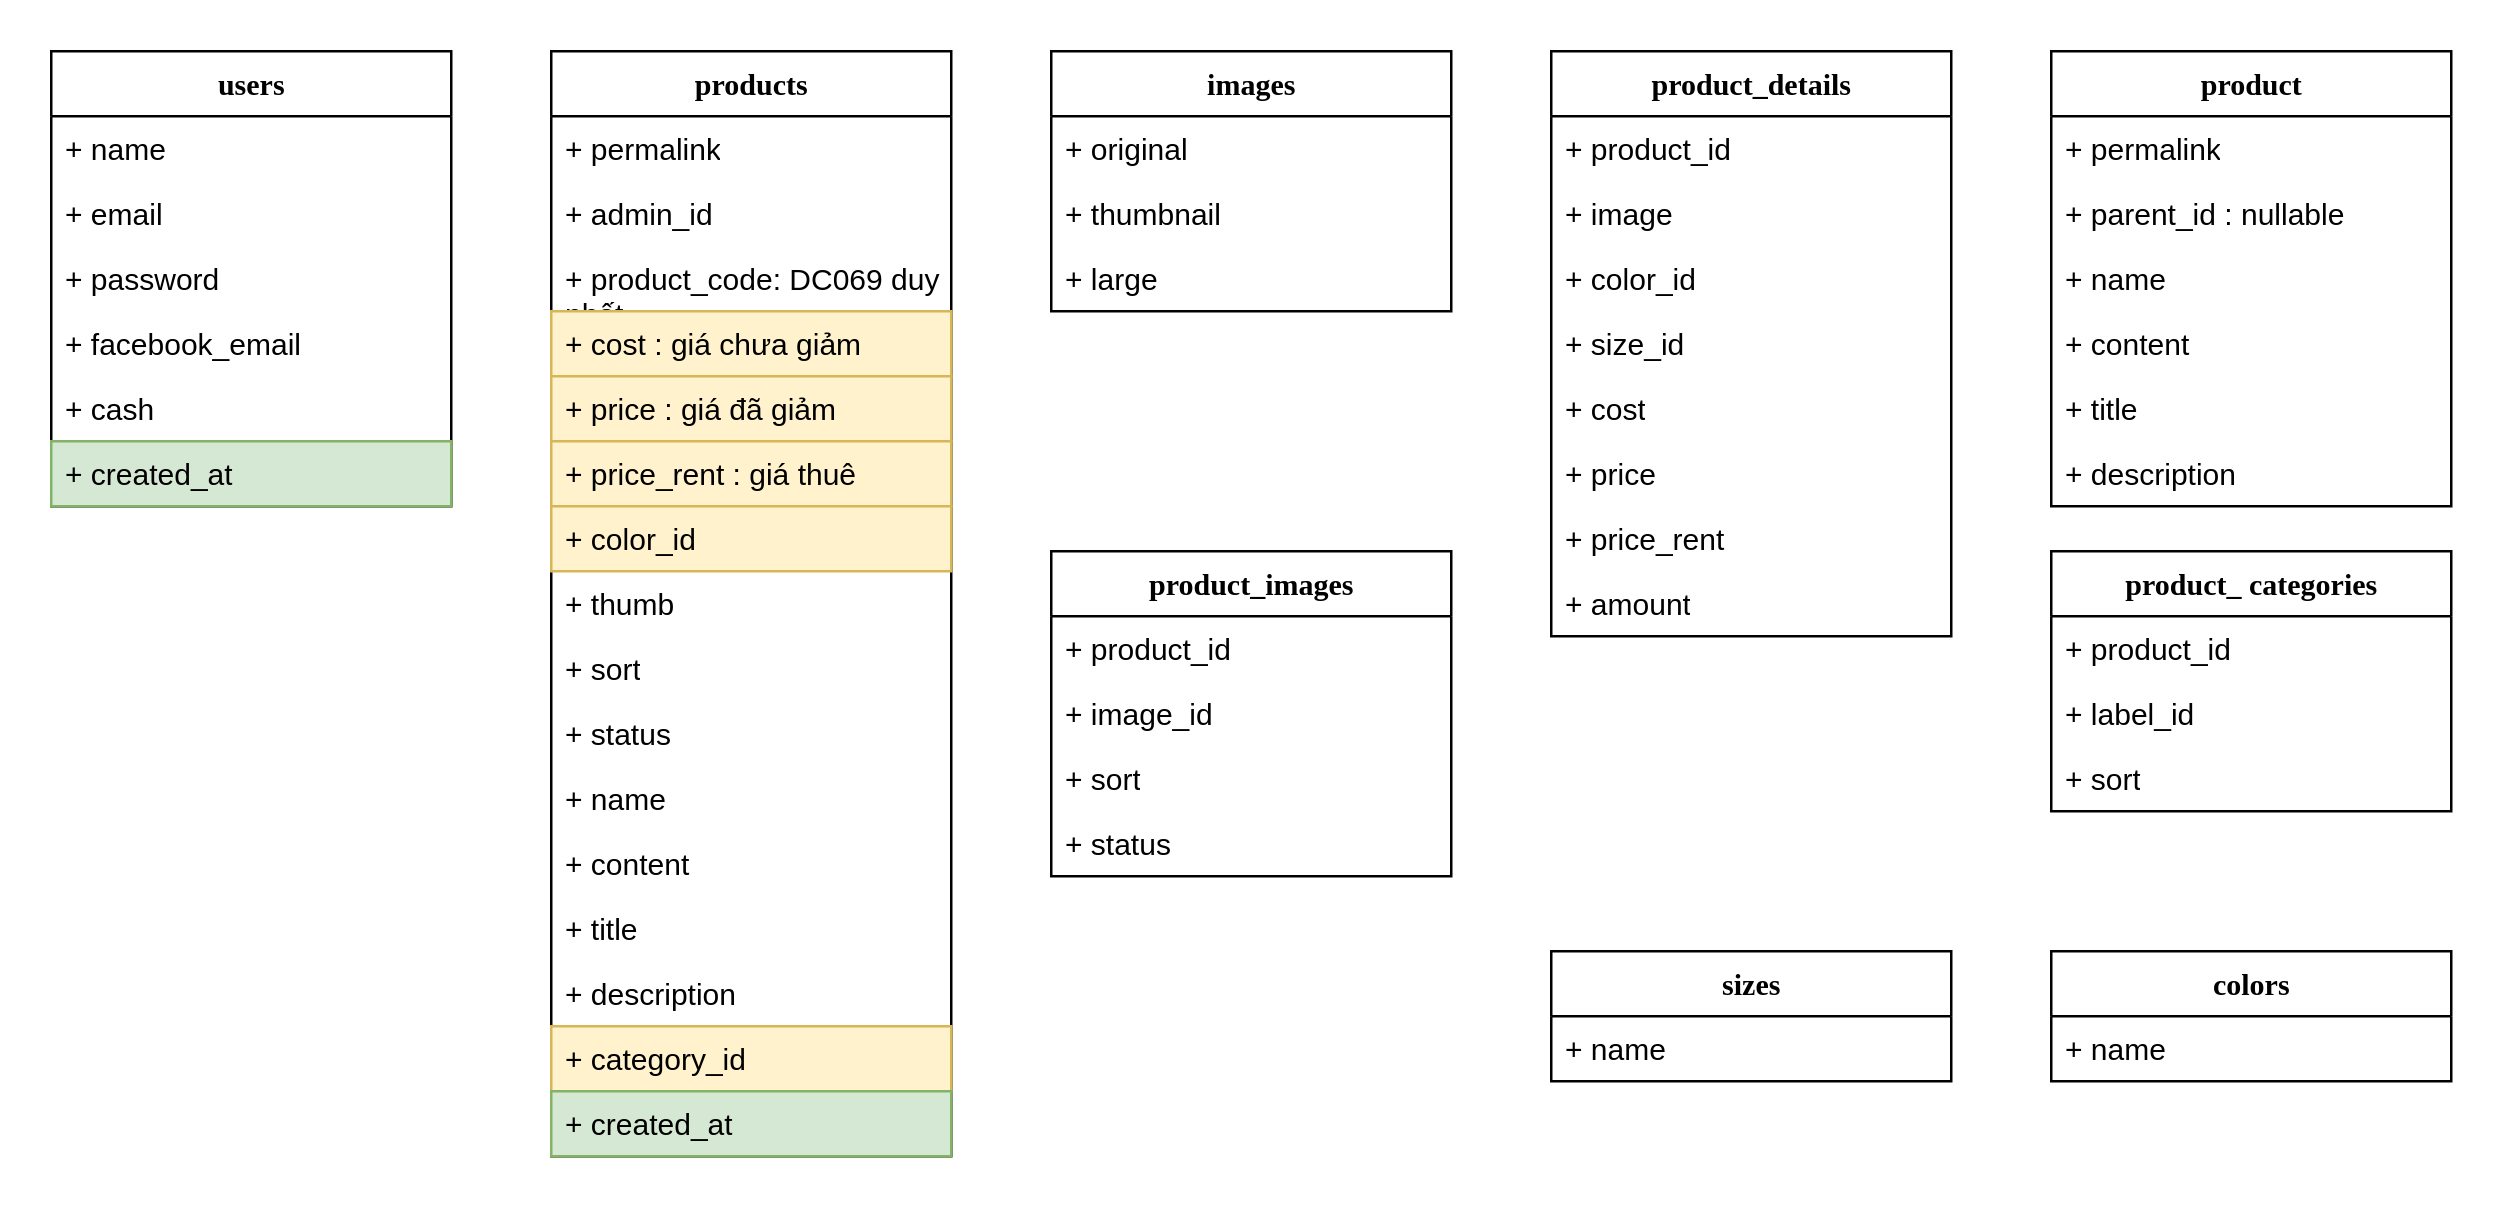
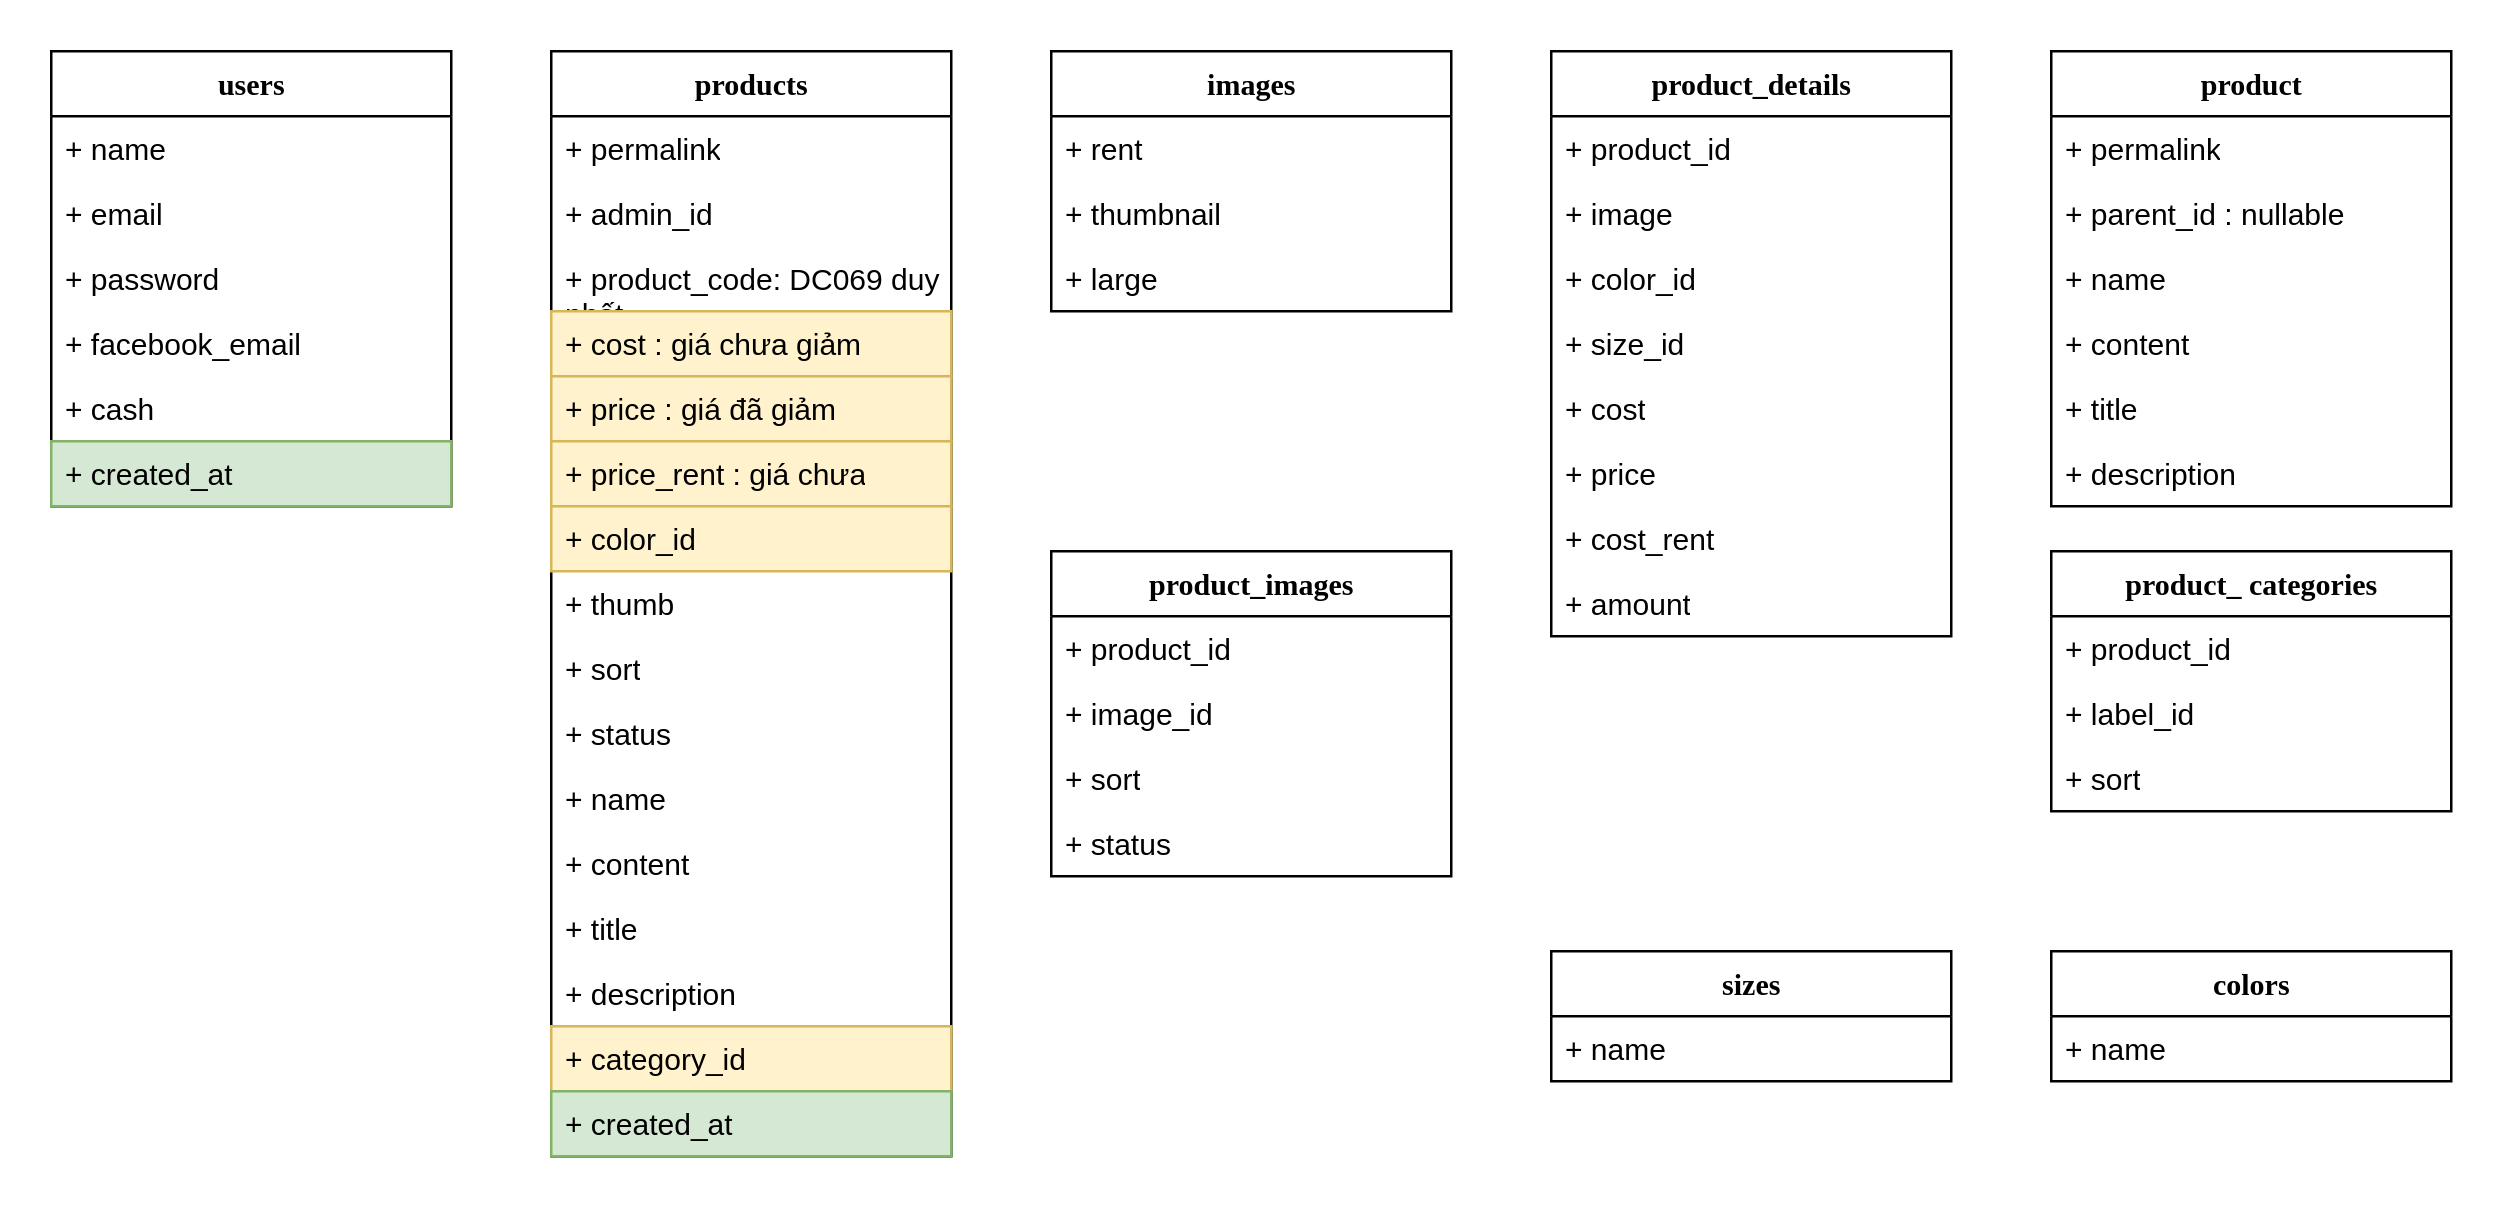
node "+ original": label "+ original" -> "+ rent"
node "+ price_rent : giá thuê": label "+ price_rent : giá thuê" -> "+ price_rent : giá chưa"
node "+ price_rent": label "+ price_rent" -> "+ cost_rent"
